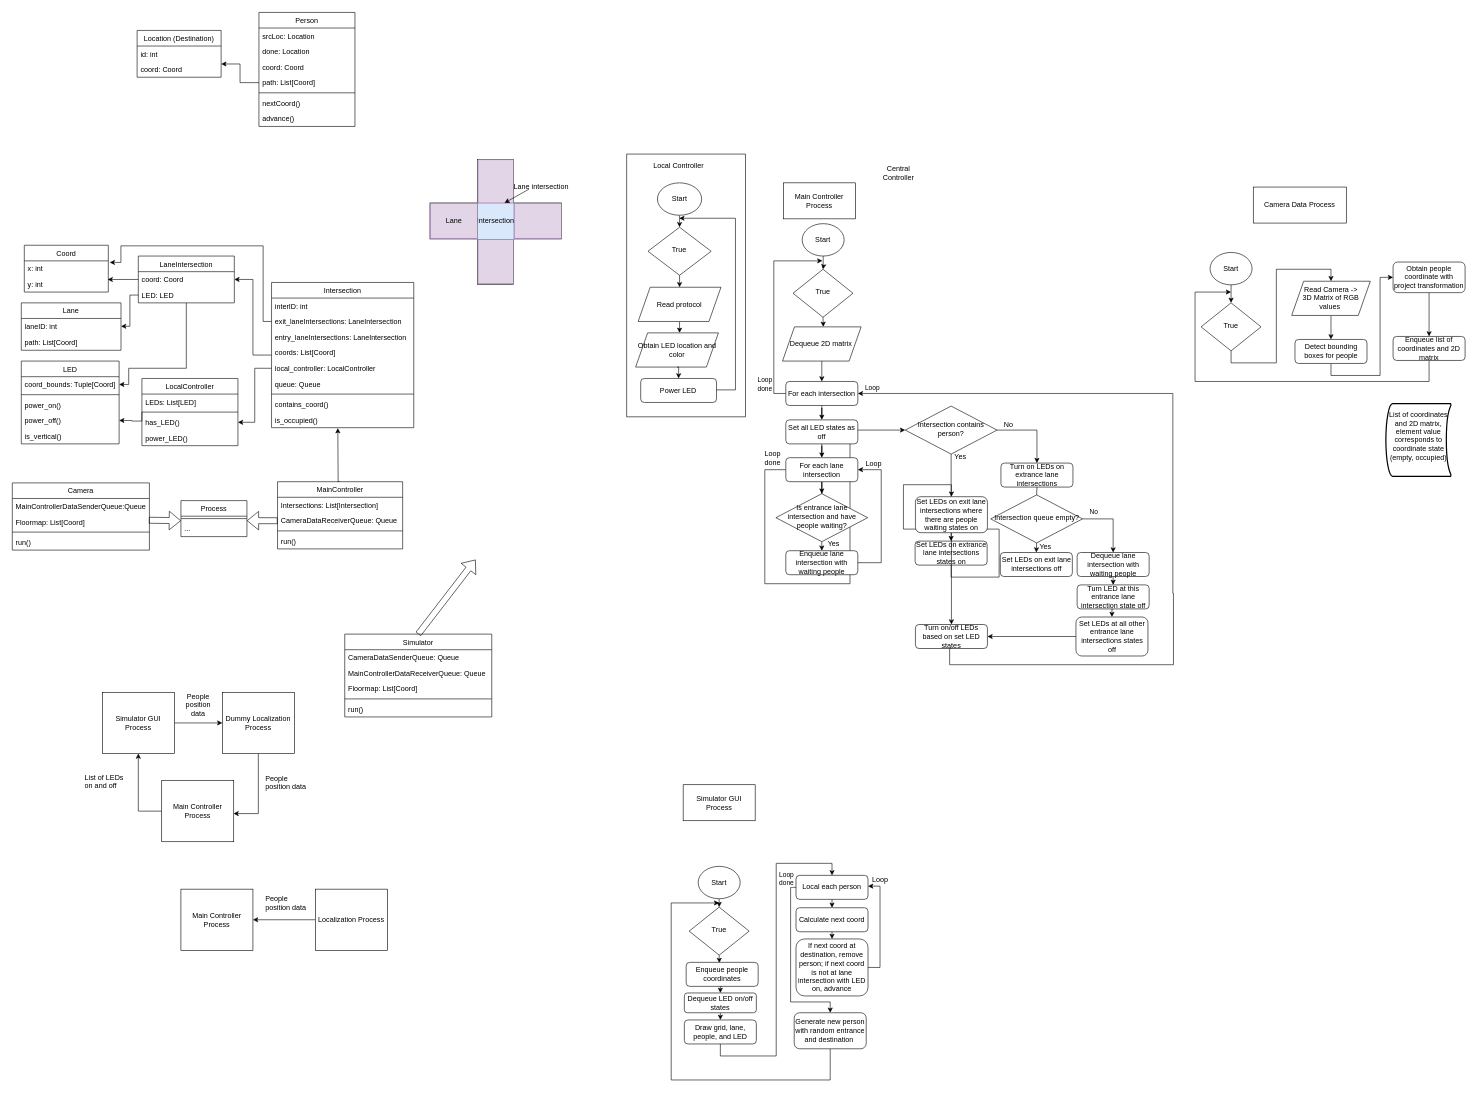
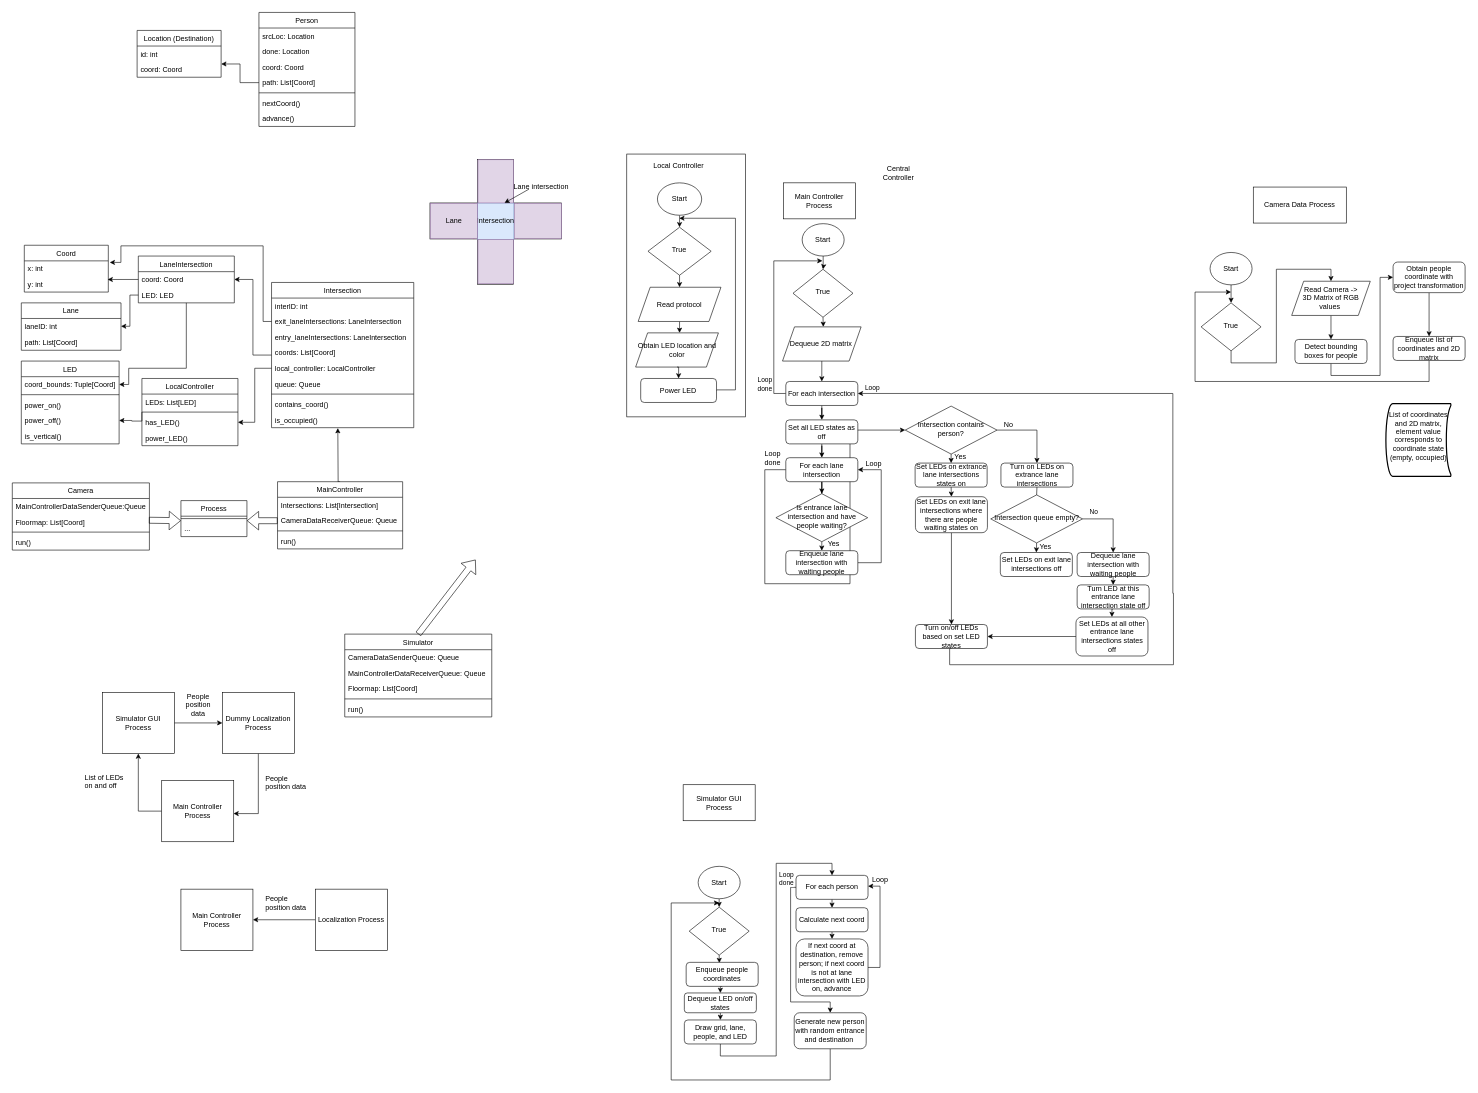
node "Set LEDs on extrance lane intersections states on": moved (951, 553) -> (951, 475)
node "Local each person": label "Local each person" -> "For each person"
